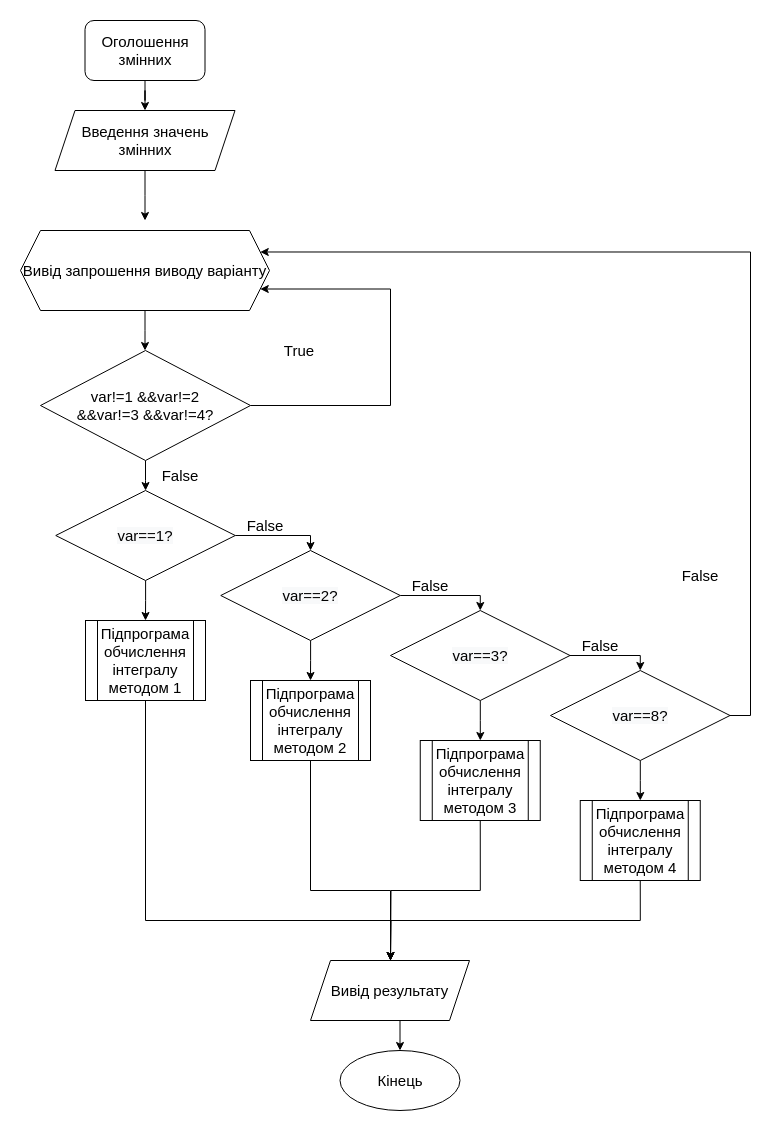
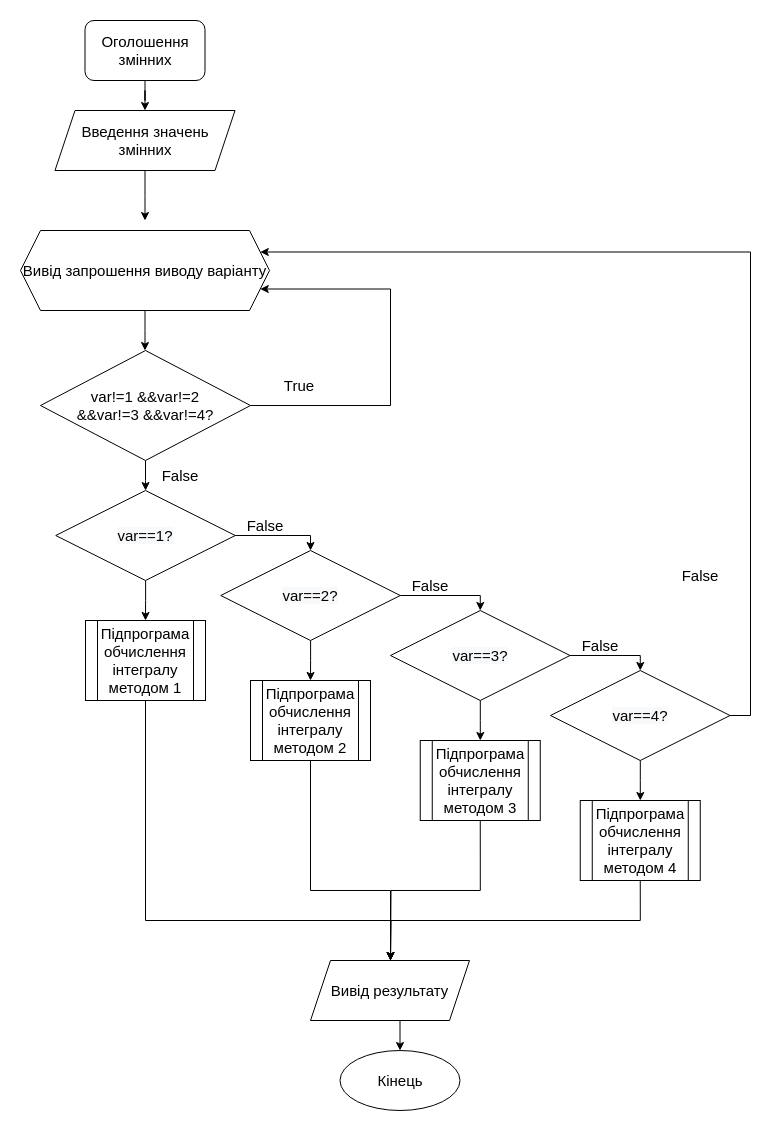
node "True": moved (300, 351) -> (300, 386)
node "var==8?": label "var==8?" -> "var==4?"
